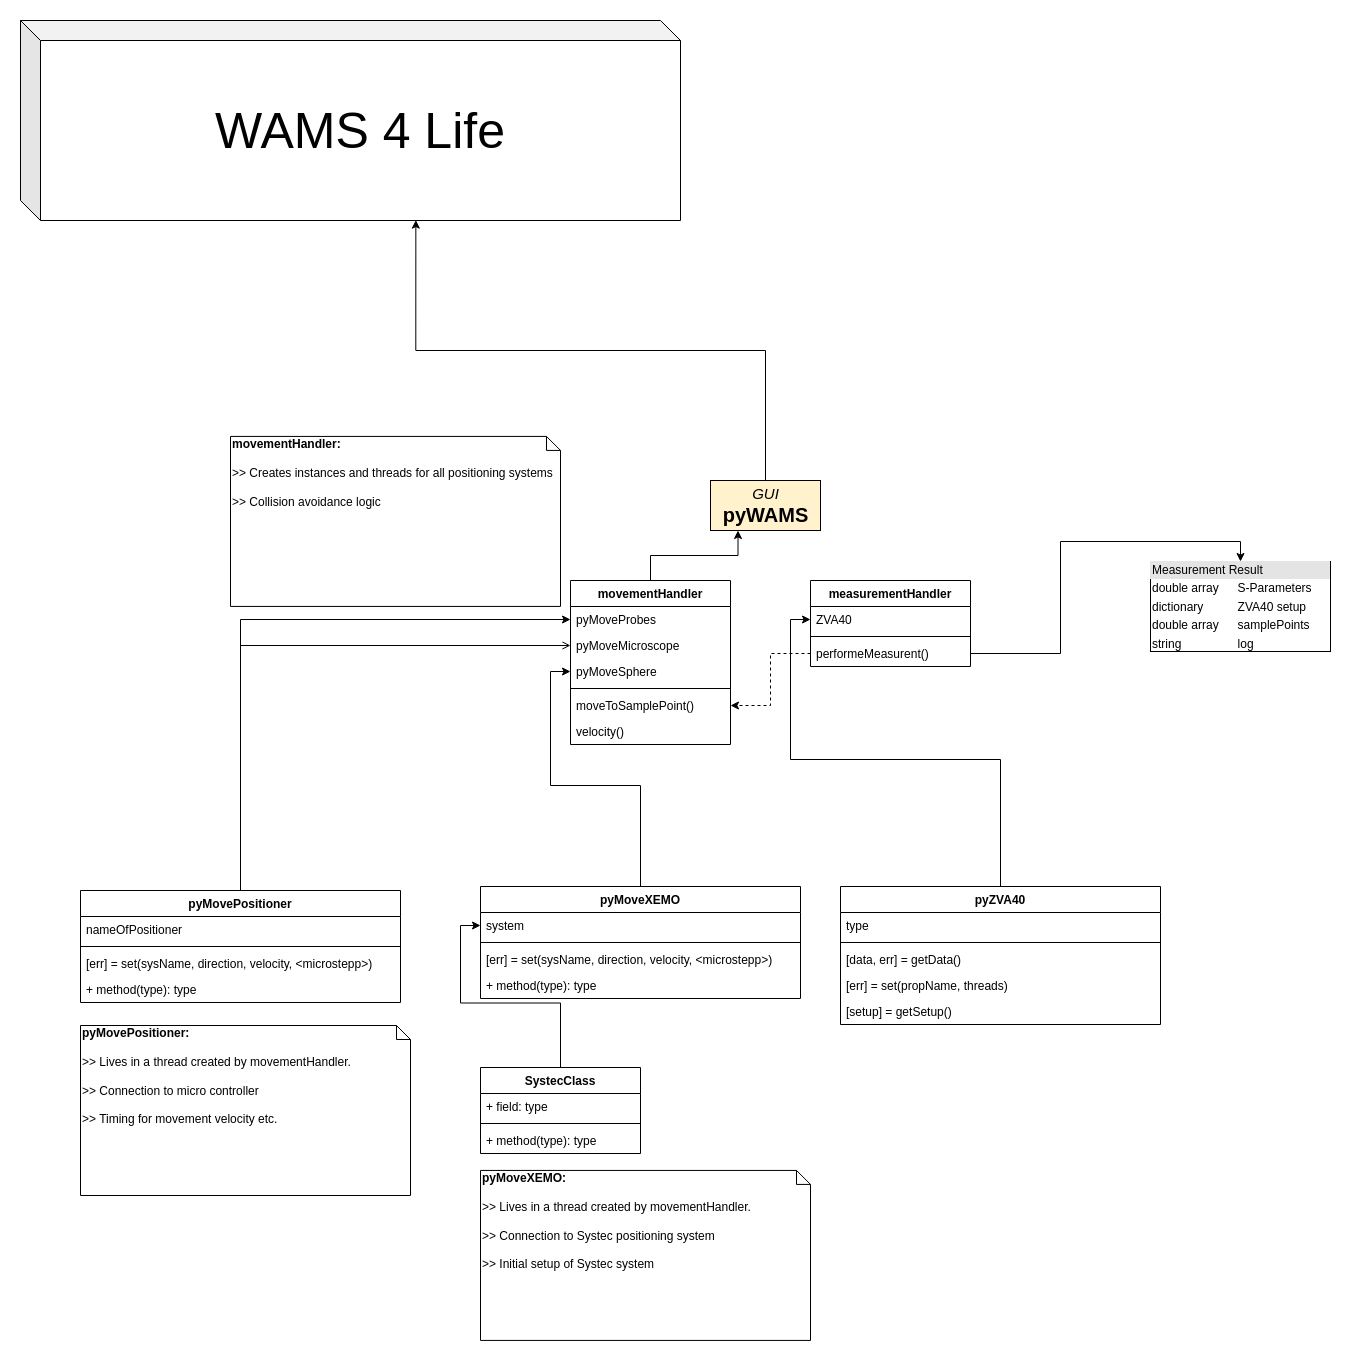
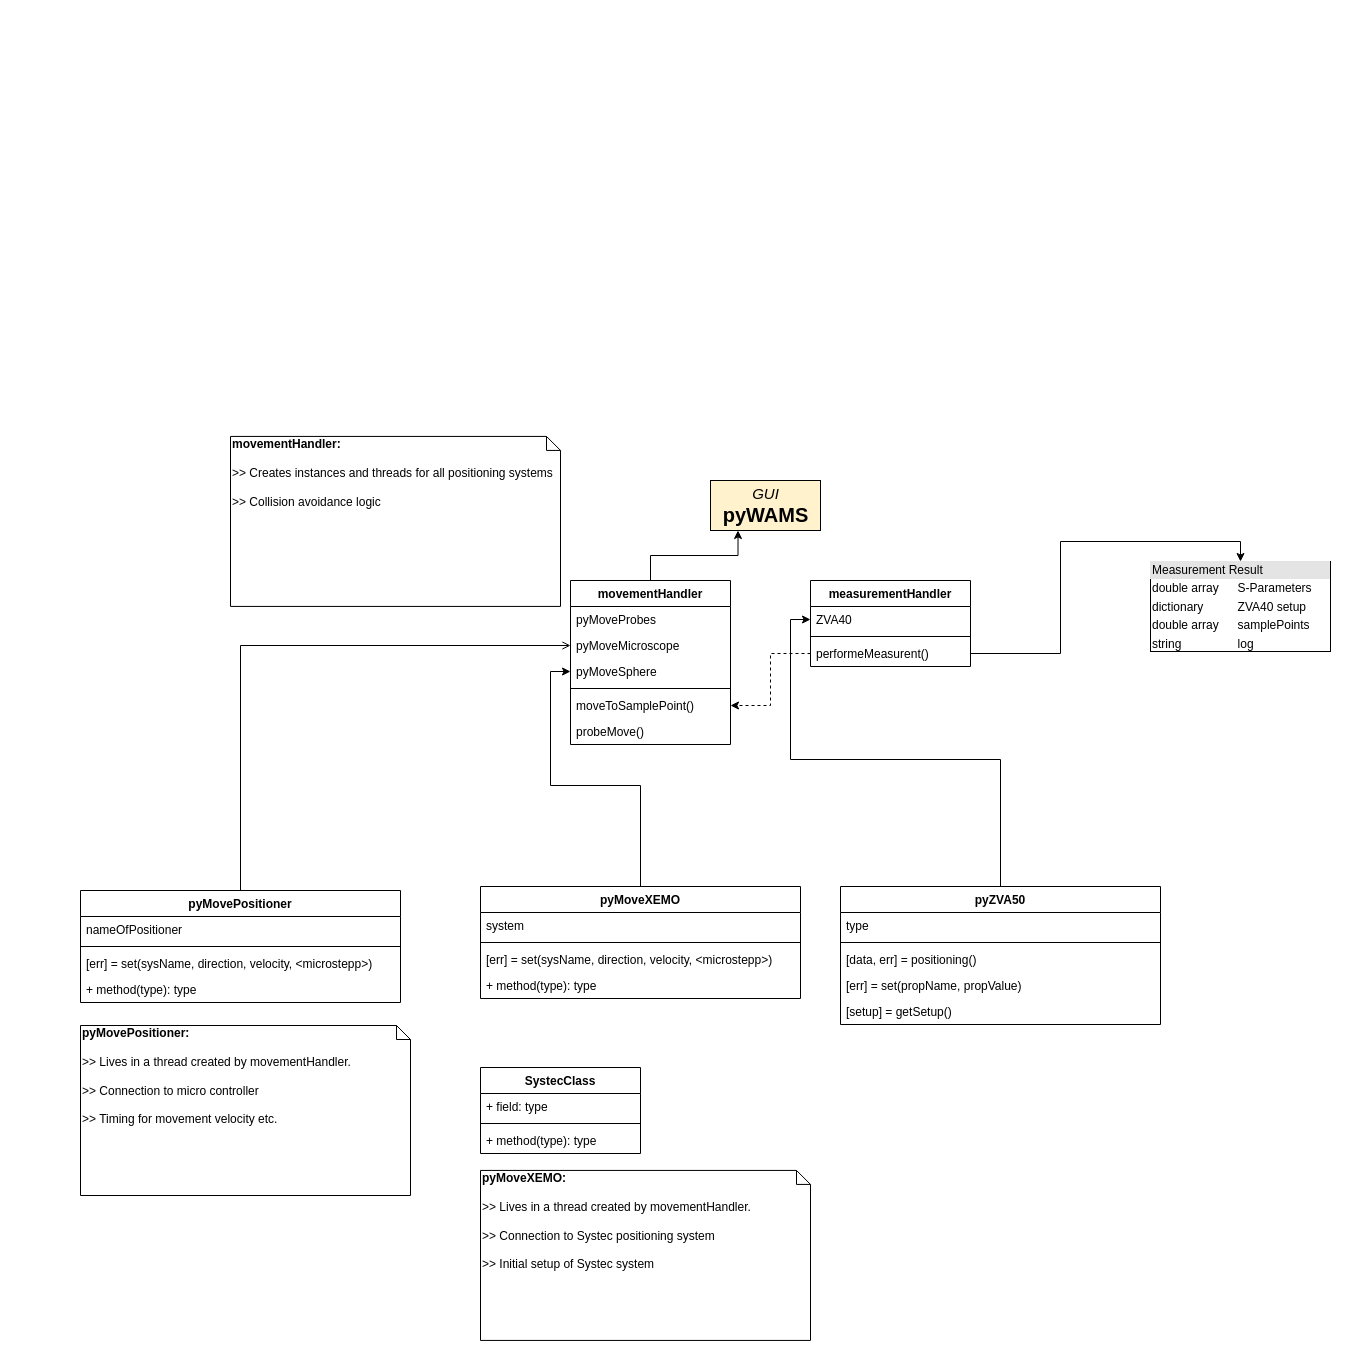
node "WAMS 4 Life": removed
edge "GUI pyWAMS" -> "WAMS 4 Life": removed
edge "pyMovePositioner" -> "pyMoveProbes": removed
node "velocity()": label "velocity()" -> "probeMove()"
node "pyZVA40": label "pyZVA40" -> "pyZVA50"
node "[data, err] = getData()": label "[data, err] = getData()" -> "[data, err] = positioning()"
node "[err] = set(propName, threads)": label "[err] = set(propName, threads)" -> "[err] = set(propName, propValue)"
edge "SystecClass" -> "system": removed
